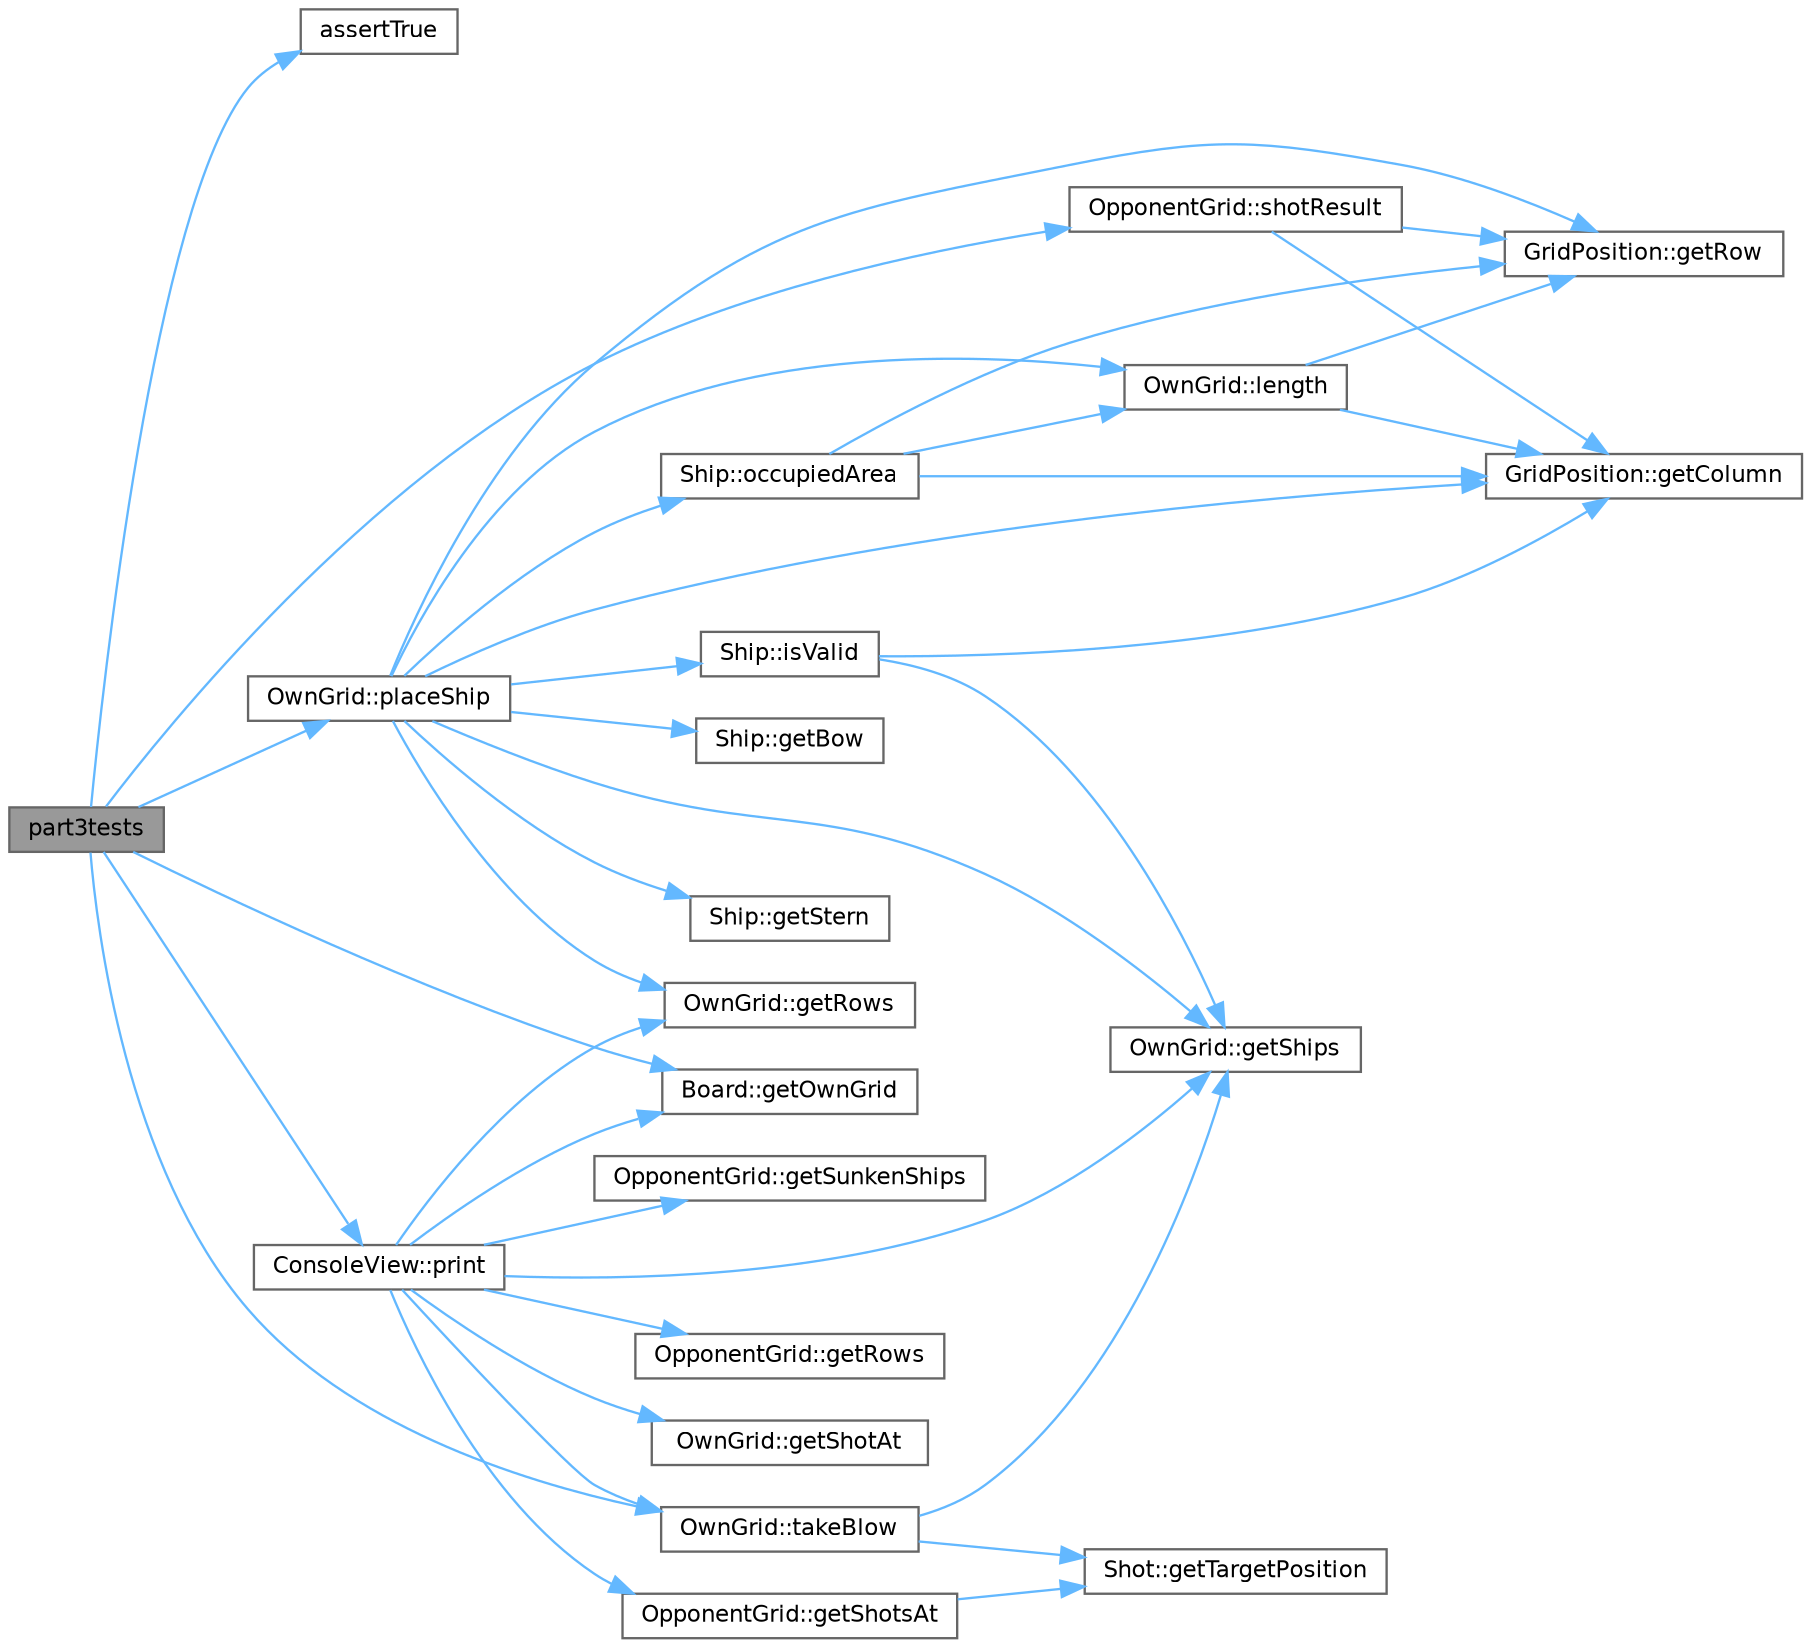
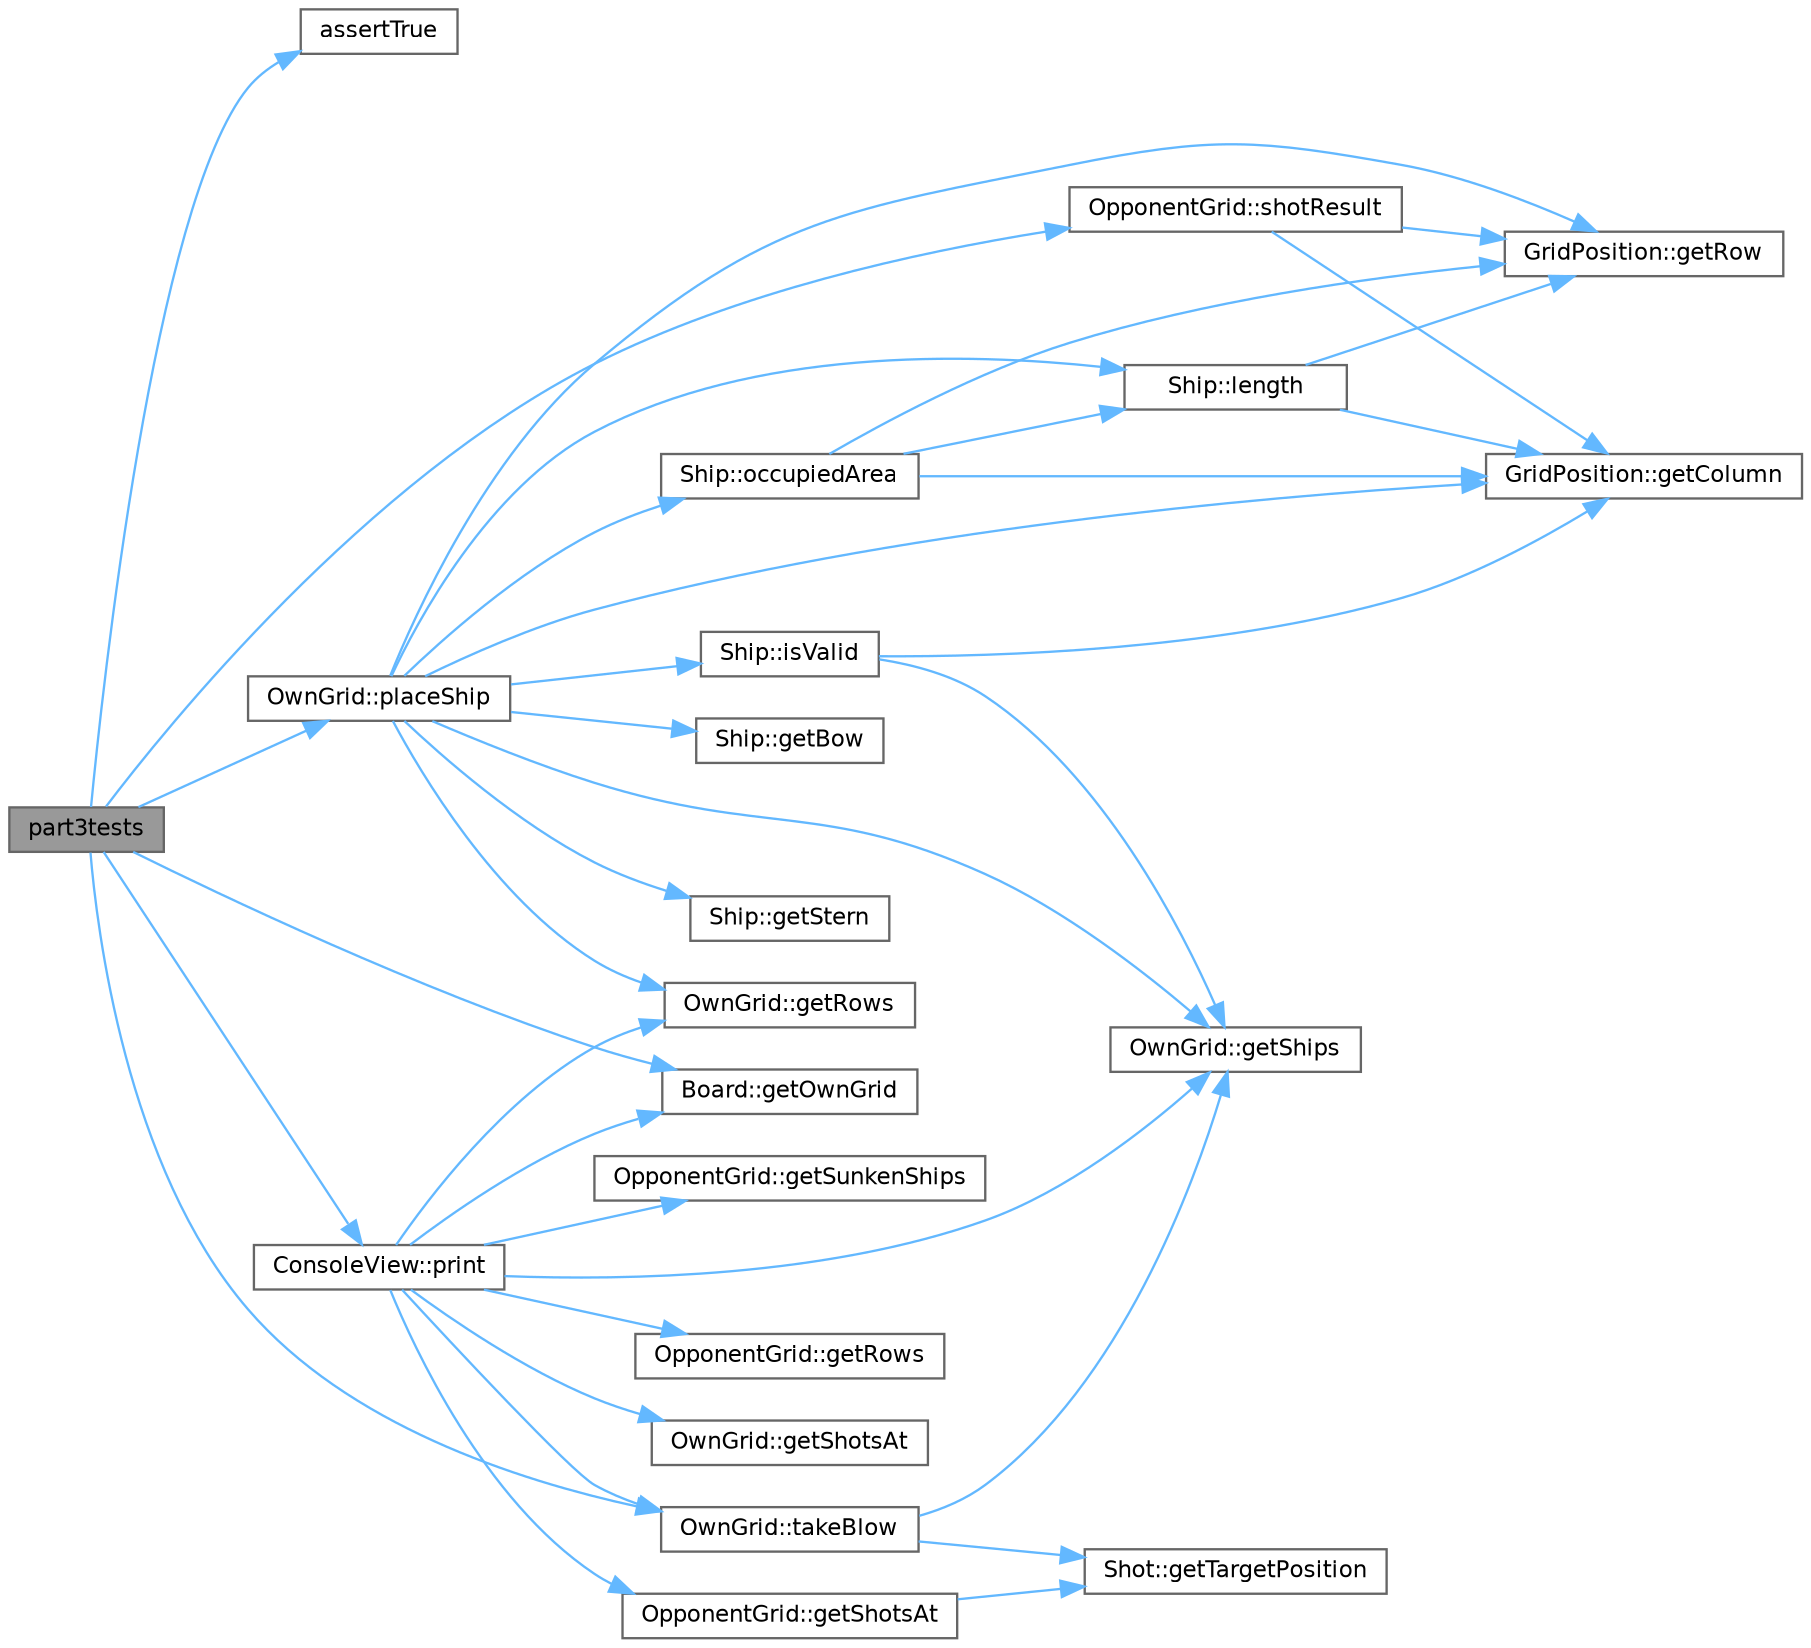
node "OwnGrid::length": label "OwnGrid::length" -> "Ship::length"
node "OwnGrid::getShotAt": label "OwnGrid::getShotAt" -> "OwnGrid::getShotsAt"
